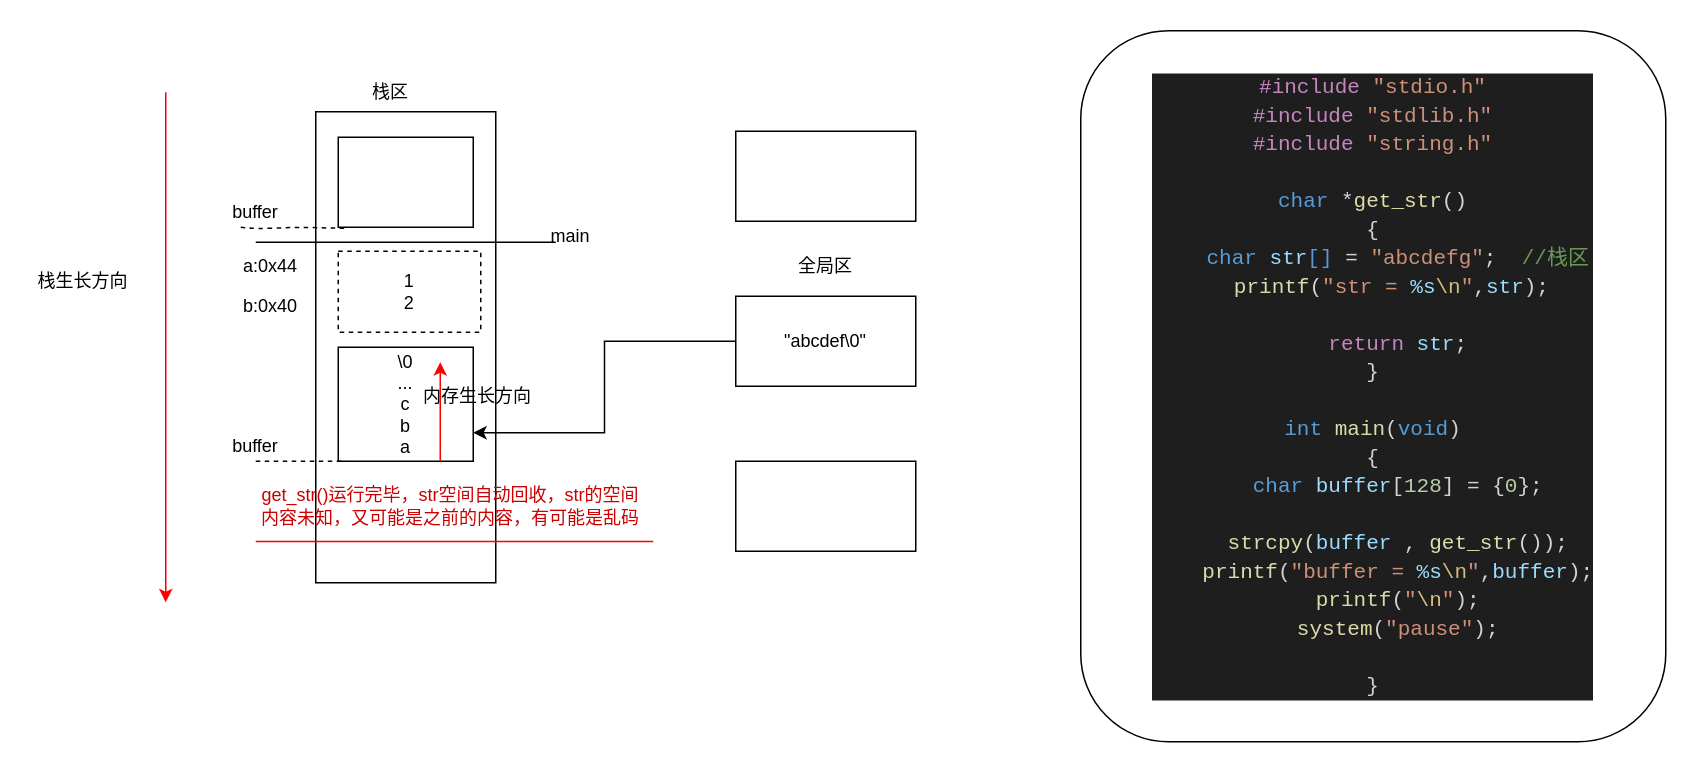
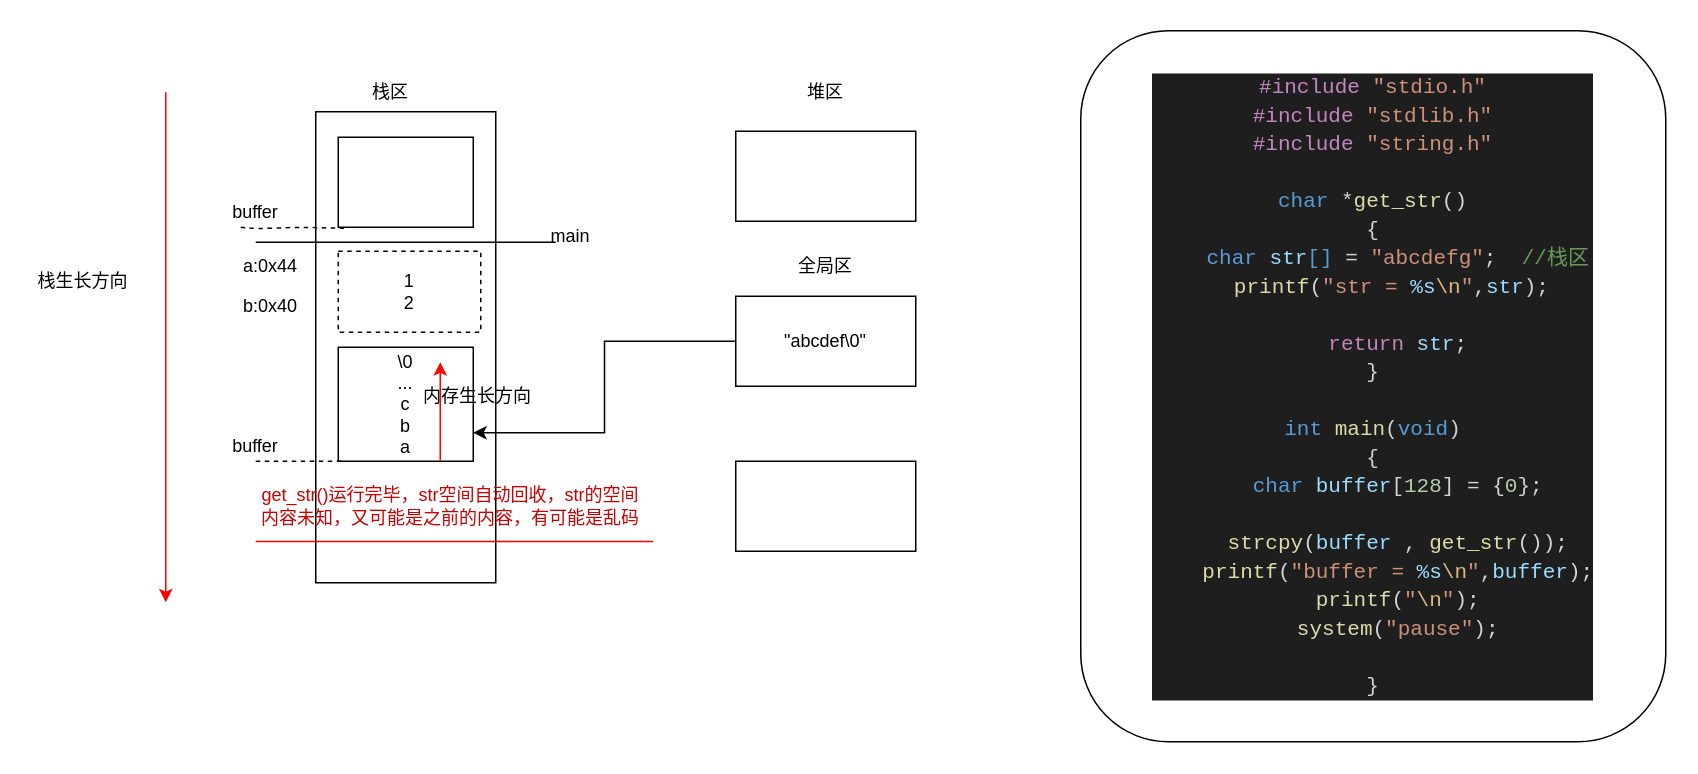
node "堆区": added
